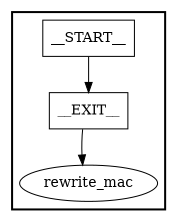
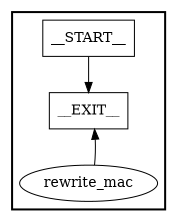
edge "__EXIT__" -> "rewrite_mac": reversed
